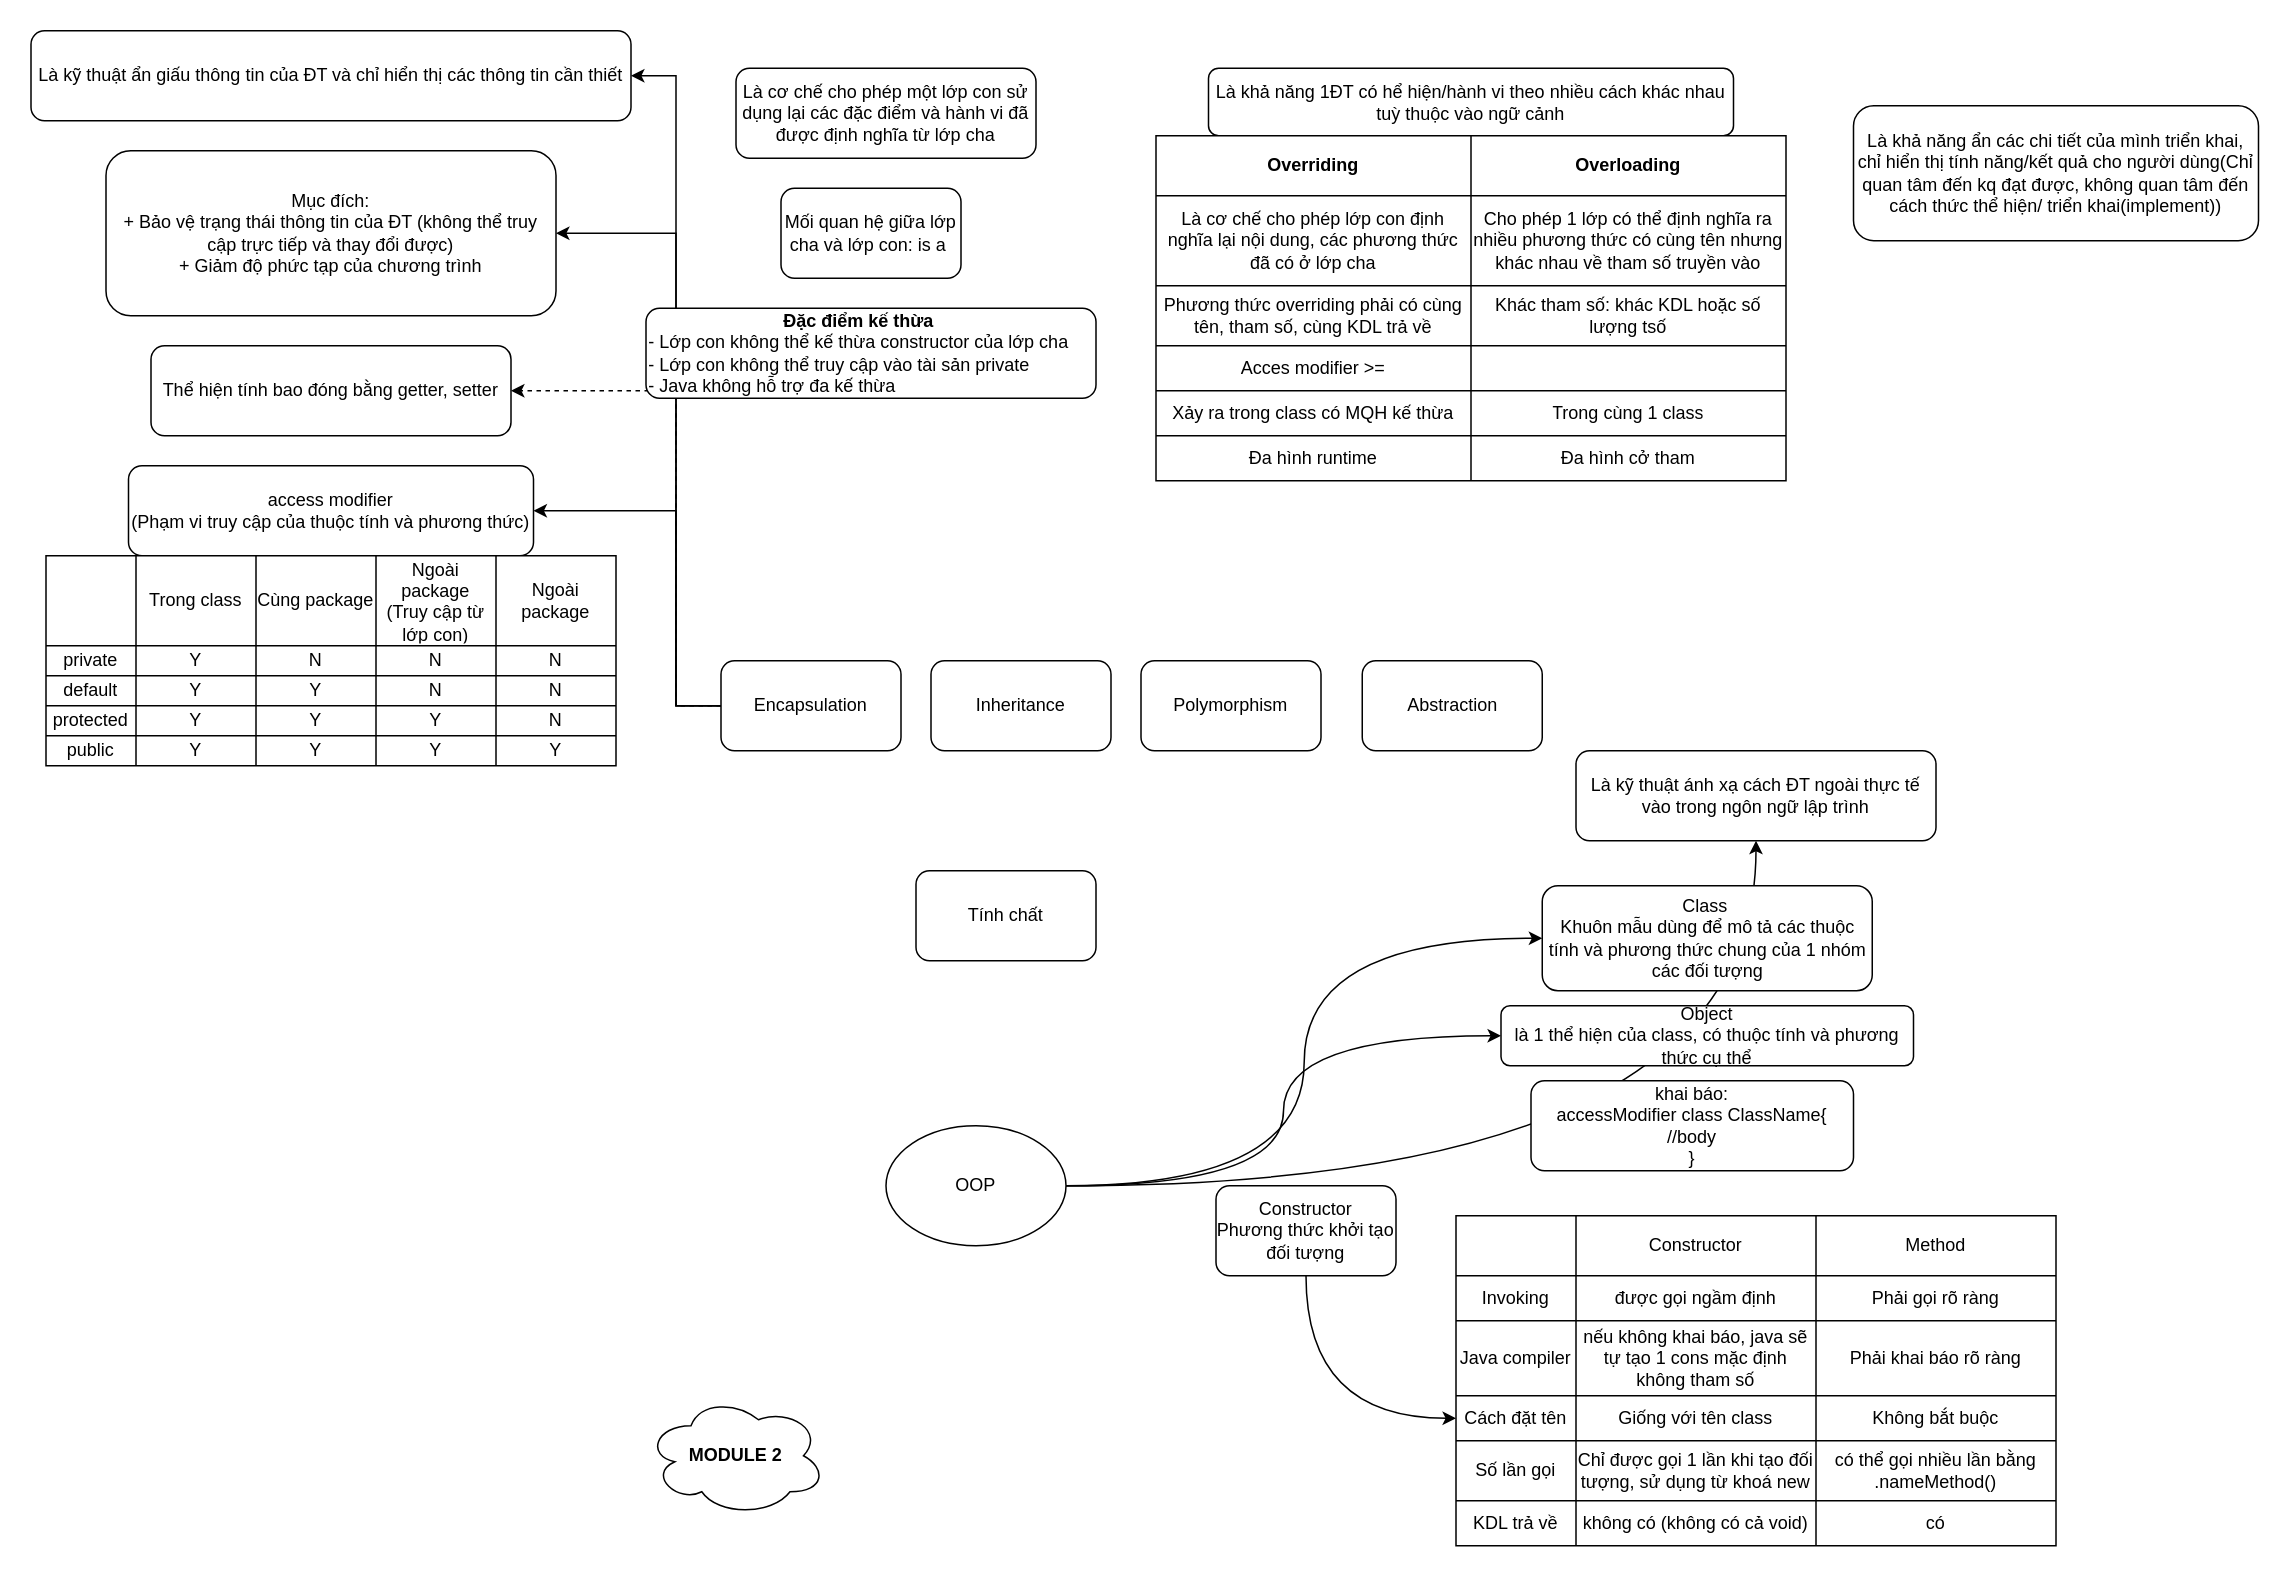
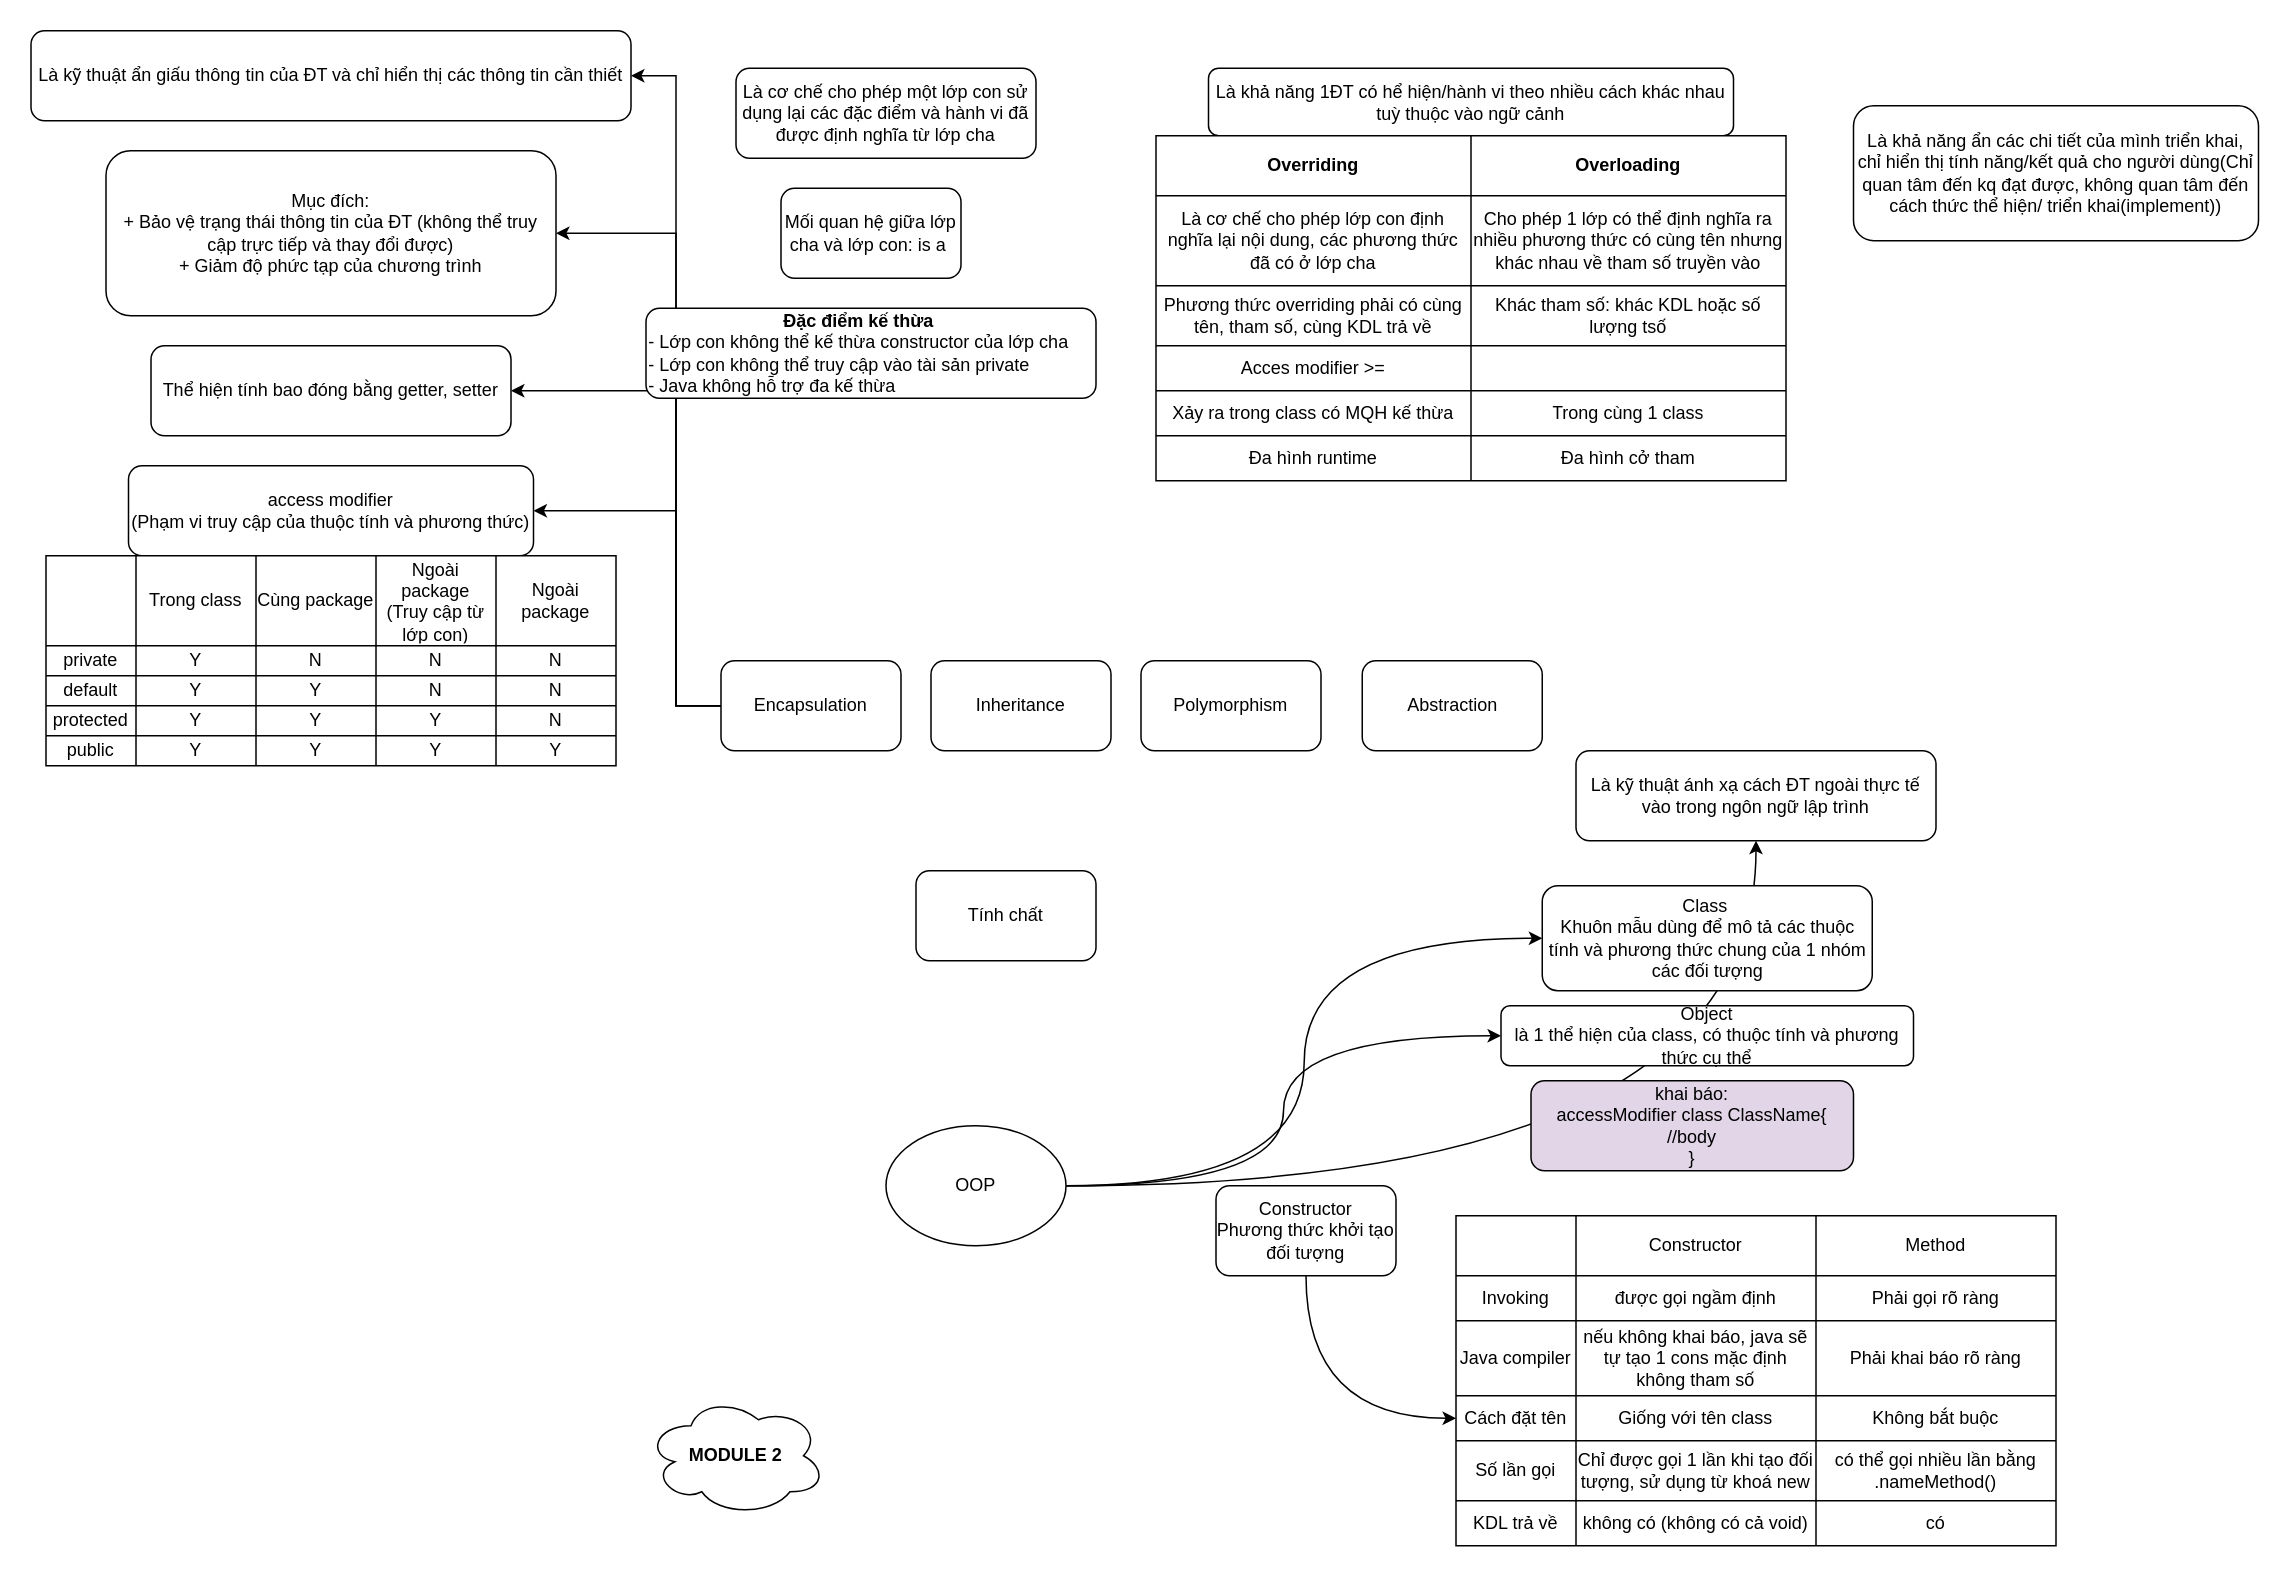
edge "Encapsulation" -> "Thể hiện tính bao đóng bằng getter, setter": style dashed -> solid
node "khai báo: accessModifier class ClassName{ //body }": fillcolor #ffffff -> #e1d5e7
